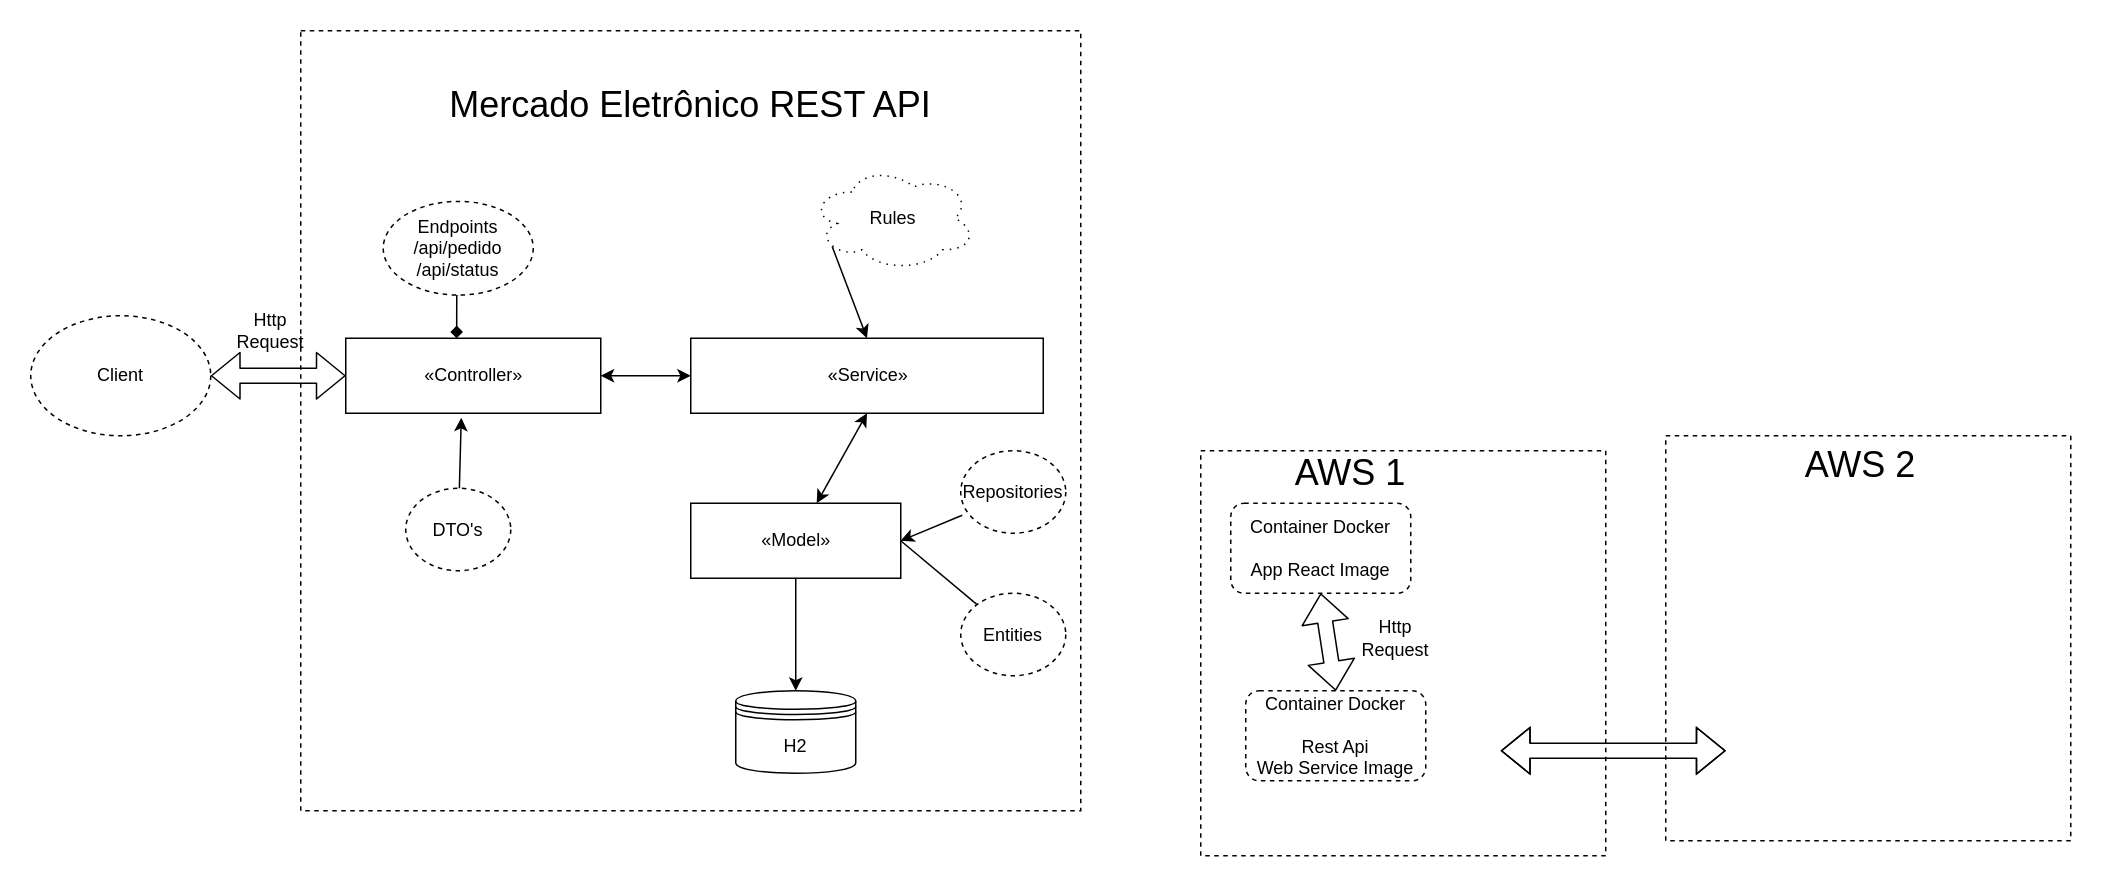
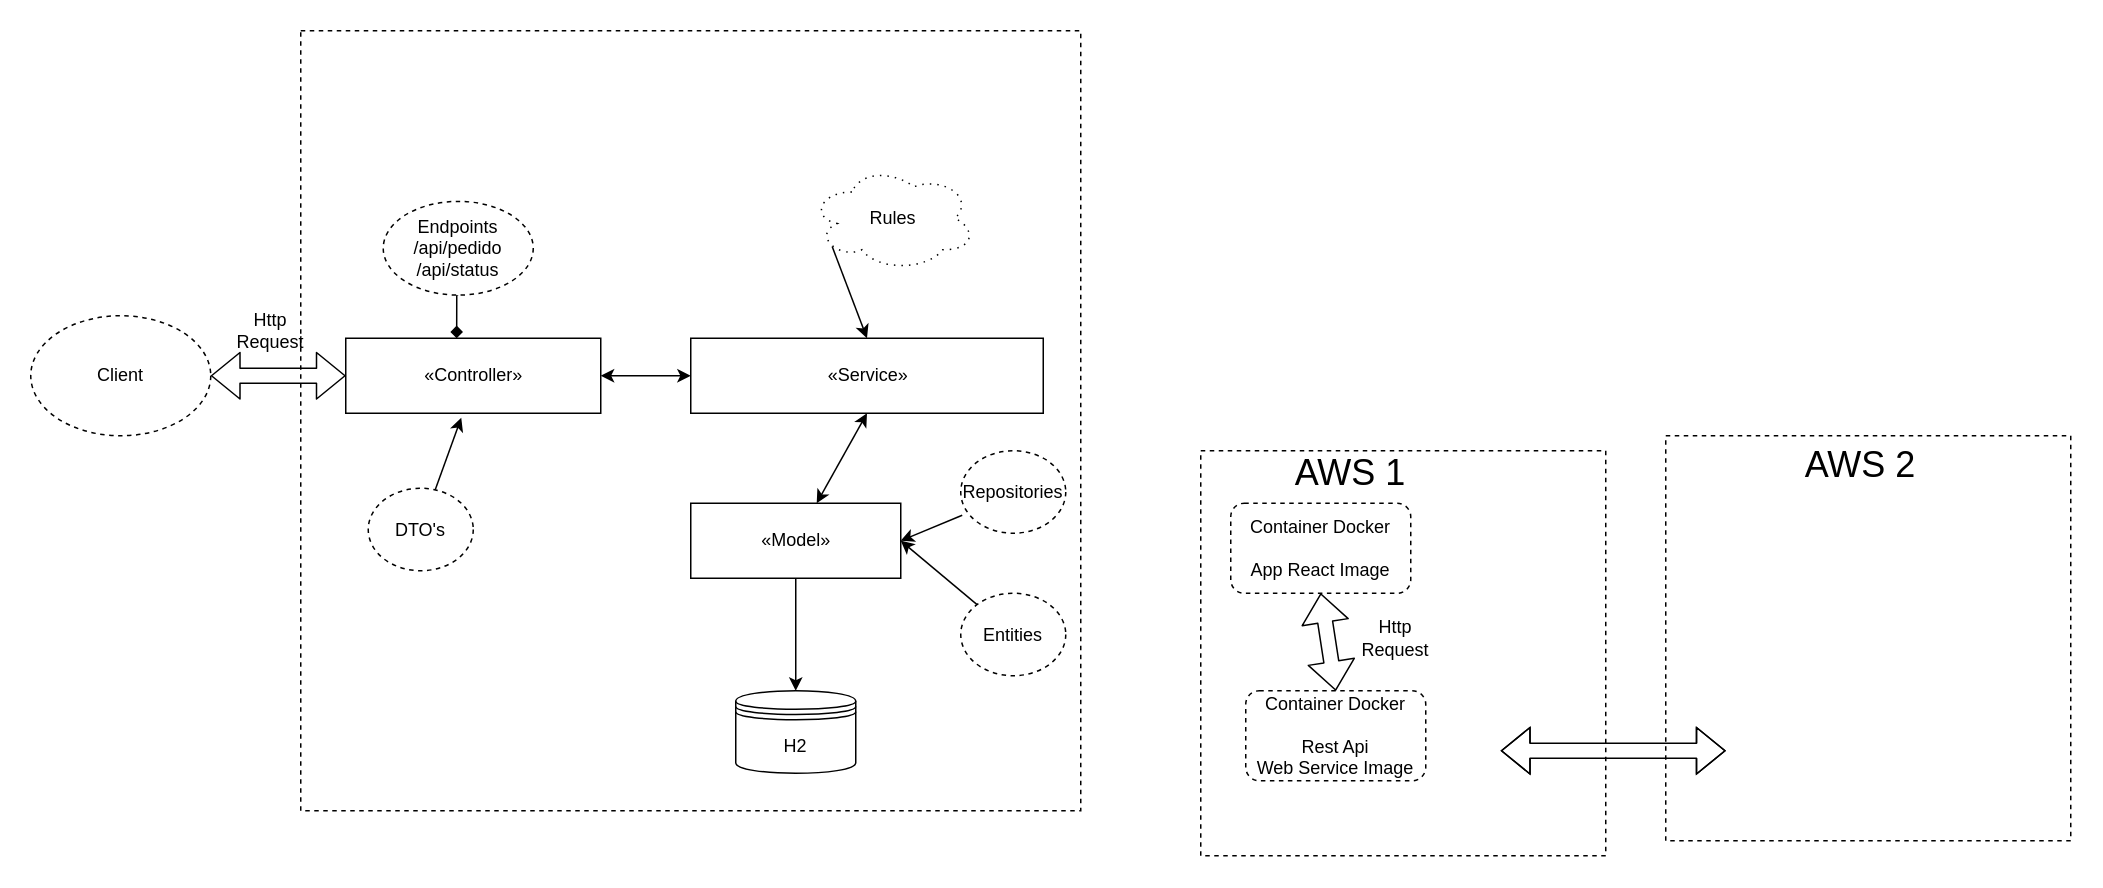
node "Mercado Eletrônico REST API": removed
node "DTO's": moved (458, 530) -> (421, 530)
edge "«Model»" -- "Entities": arrowhead none -> classic
